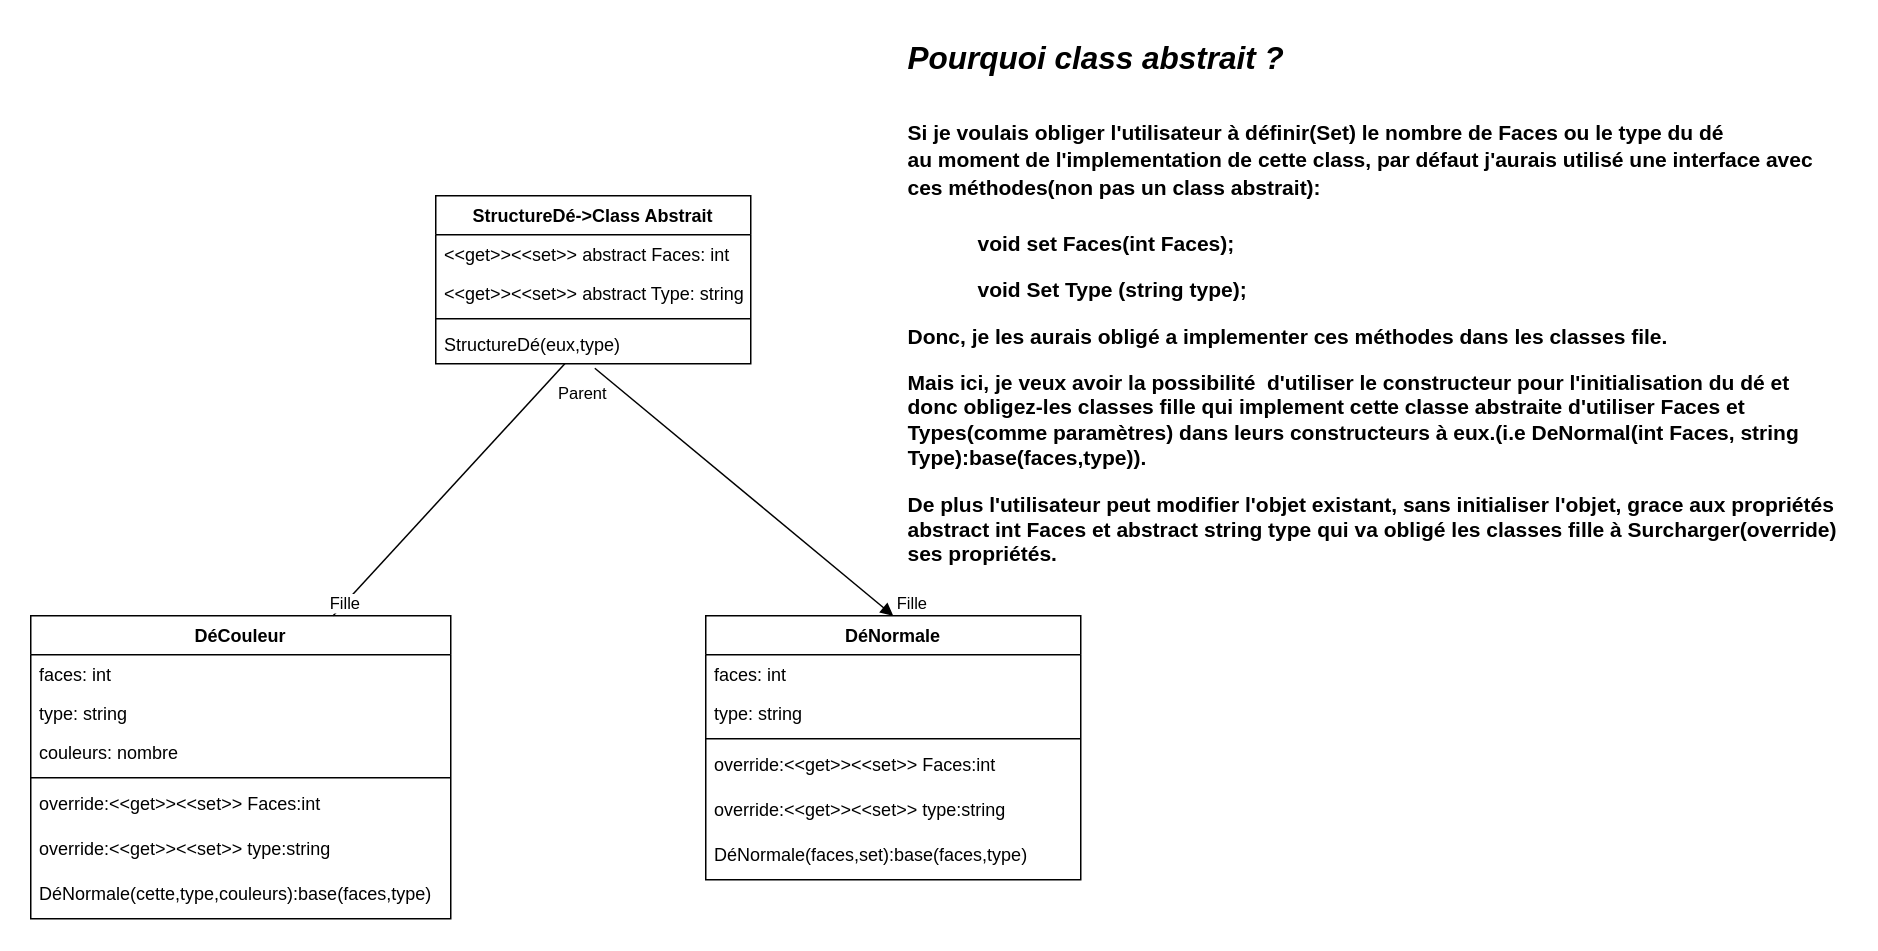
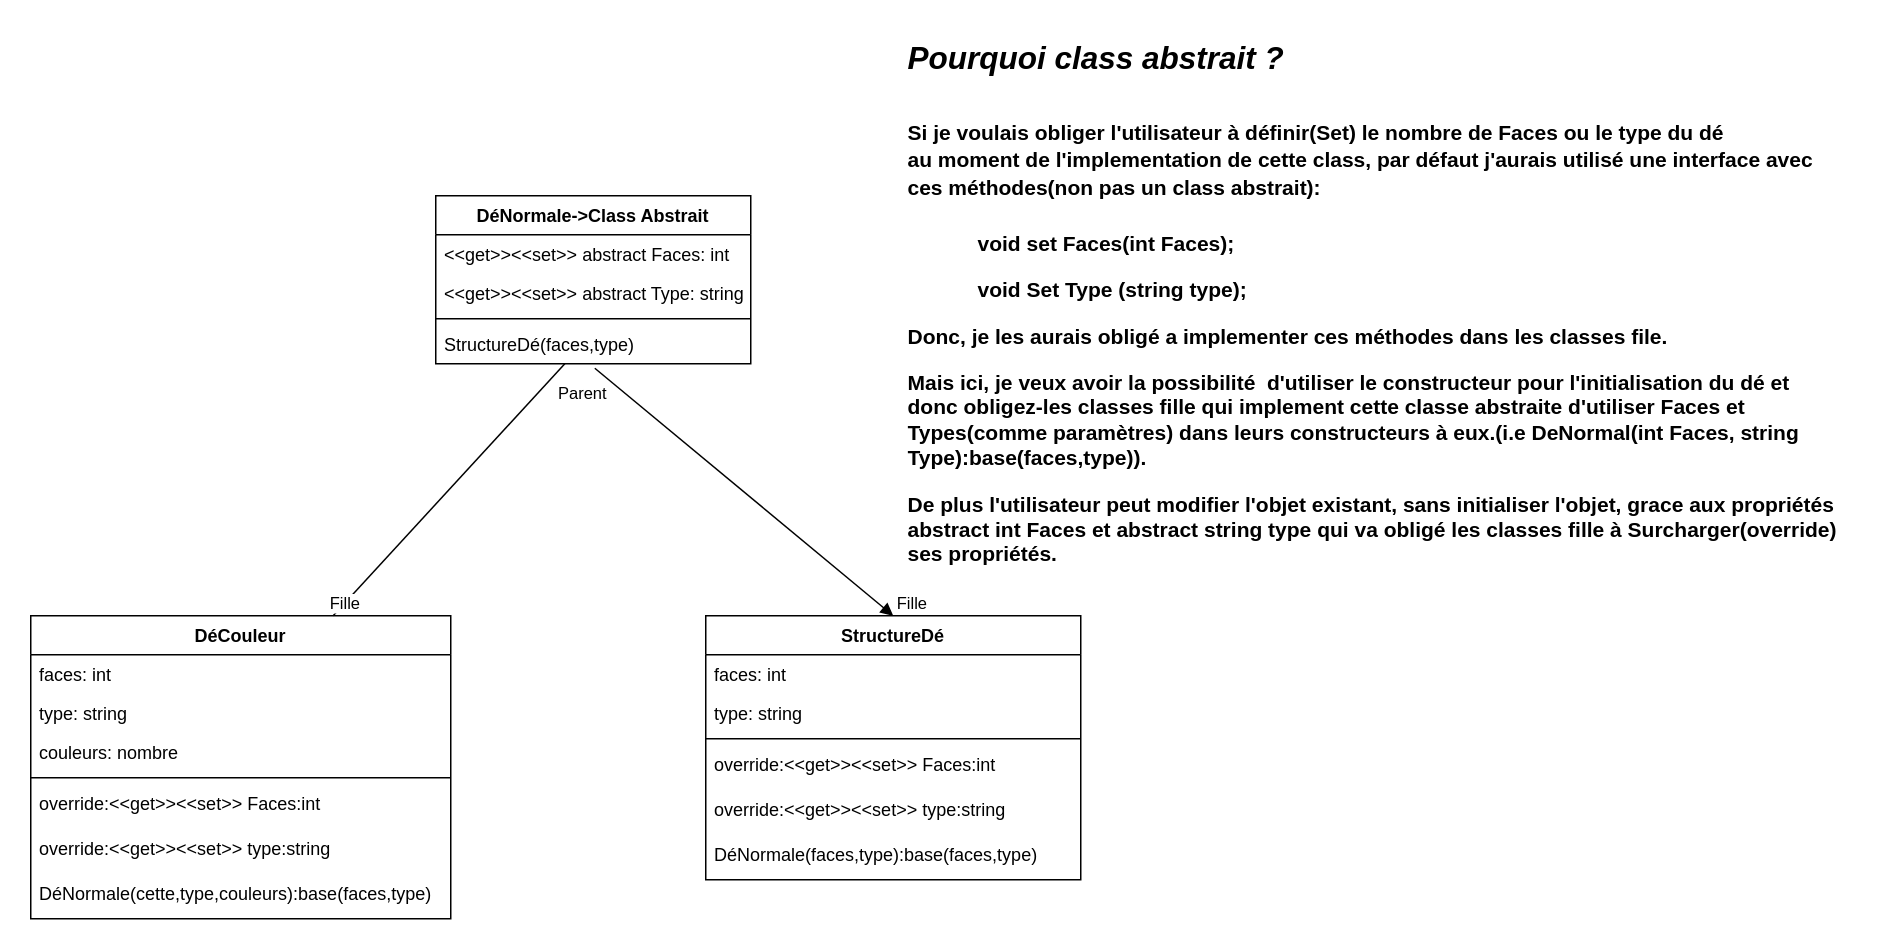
node "StructureDé->Class Abstrait": label "StructureDé->Class Abstrait" -> "DéNormale->Class Abstrait"
node "StructureDé(eux,type)": label "StructureDé(eux,type)" -> "StructureDé(faces,type)"
node "DéNormale": label "DéNormale" -> "StructureDé"
node "DéNormale(faces,set):base(faces,type)": label "DéNormale(faces,set):base(faces,type)" -> "DéNormale(faces,type):base(faces,type)"
